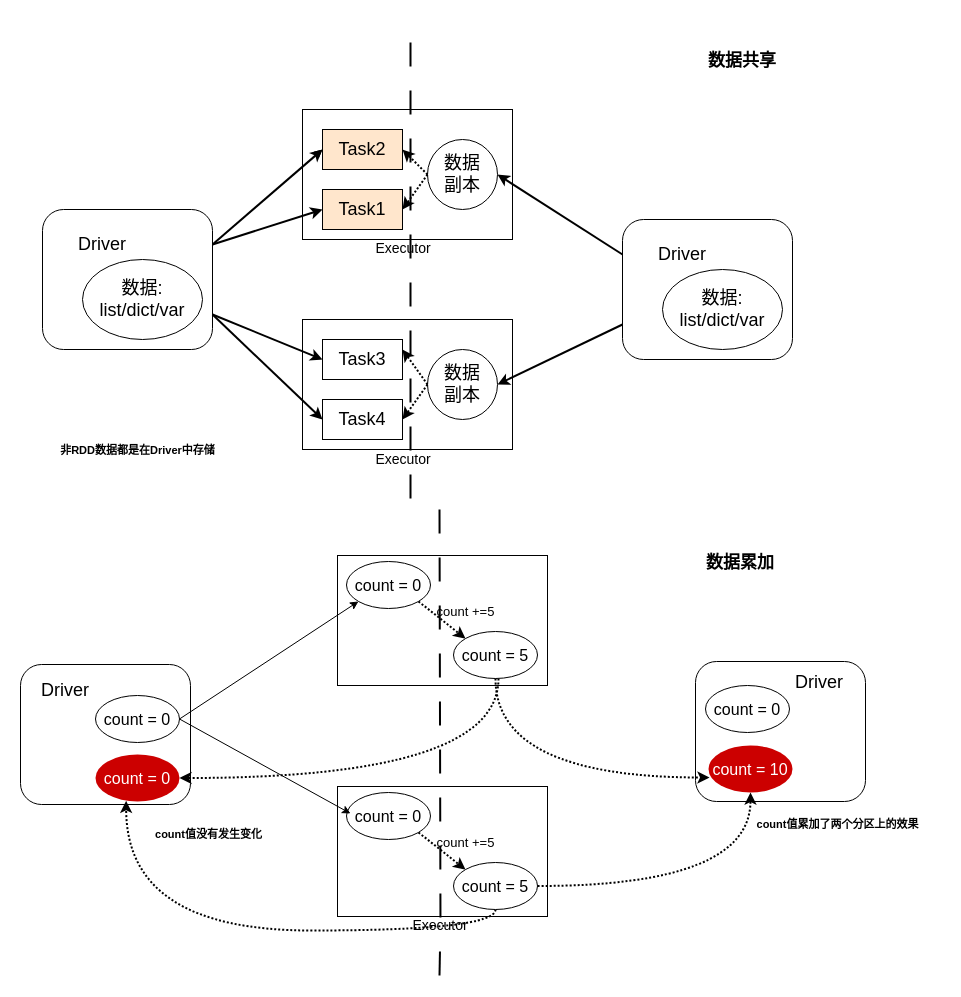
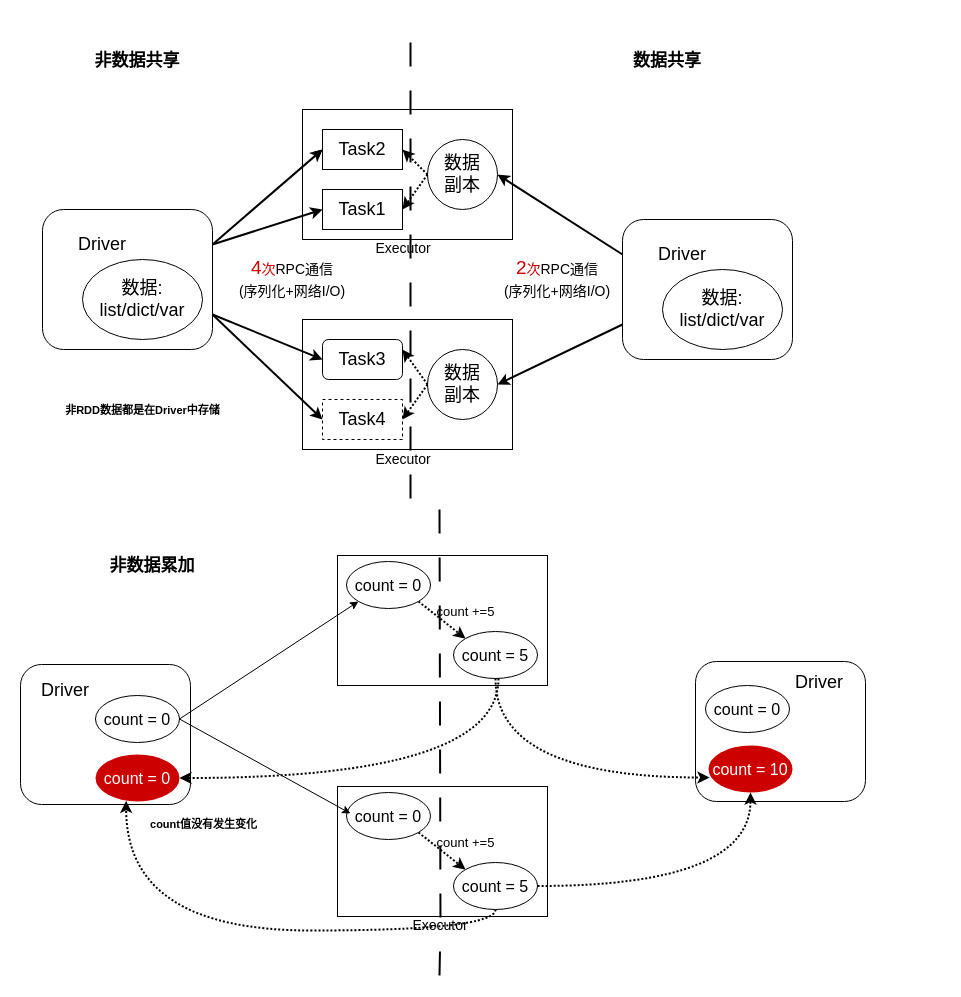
node "非数据共享": added
node "数据共享": moved (743, 62) -> (668, 62)
node "Task2": fillcolor #ffe6cc -> #ffffff
node "Task1": fillcolor #ffe6cc -> #ffffff
node "4次RPC通信 (序列化+网络I/O)": added
node "2次RPC通信 (序列化+网络I/O)": added
node "Task3": shape rectangle -> rounded rectangle
node "Task4": style solid -> dashed
node "非RDD数据都是在Driver中存储": moved (138, 451) -> (143, 411)
node "数据累加": removed
node "非数据累加": added
node "count值累加了两个分区上的效果": removed
node "count值没有发生变化": moved (209, 835) -> (204, 825)
